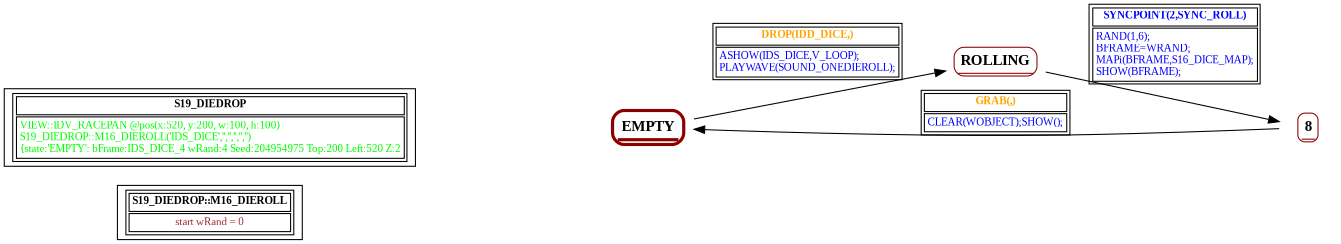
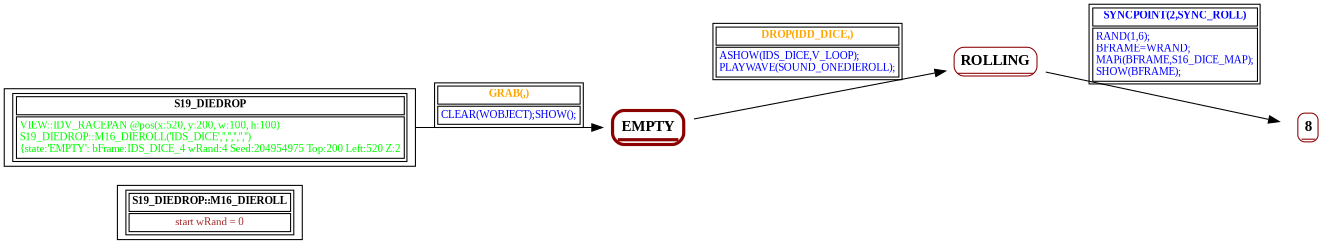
edge "8" -> "EMPTY": now "S19_DIEDROP" -> "EMPTY"
